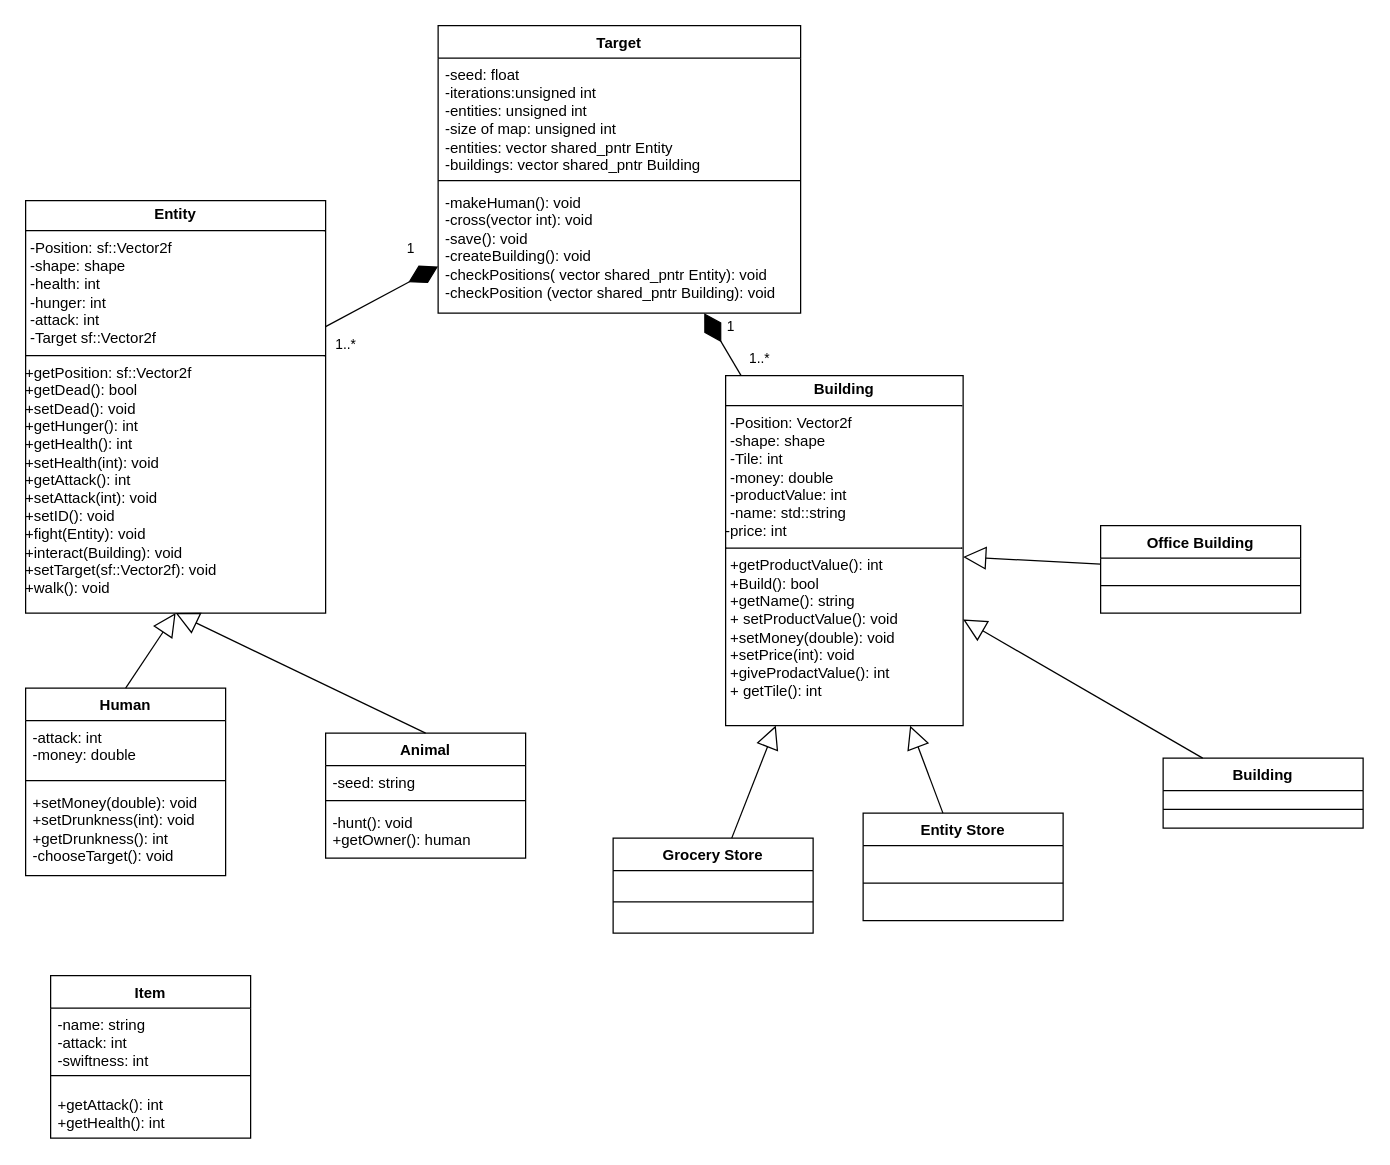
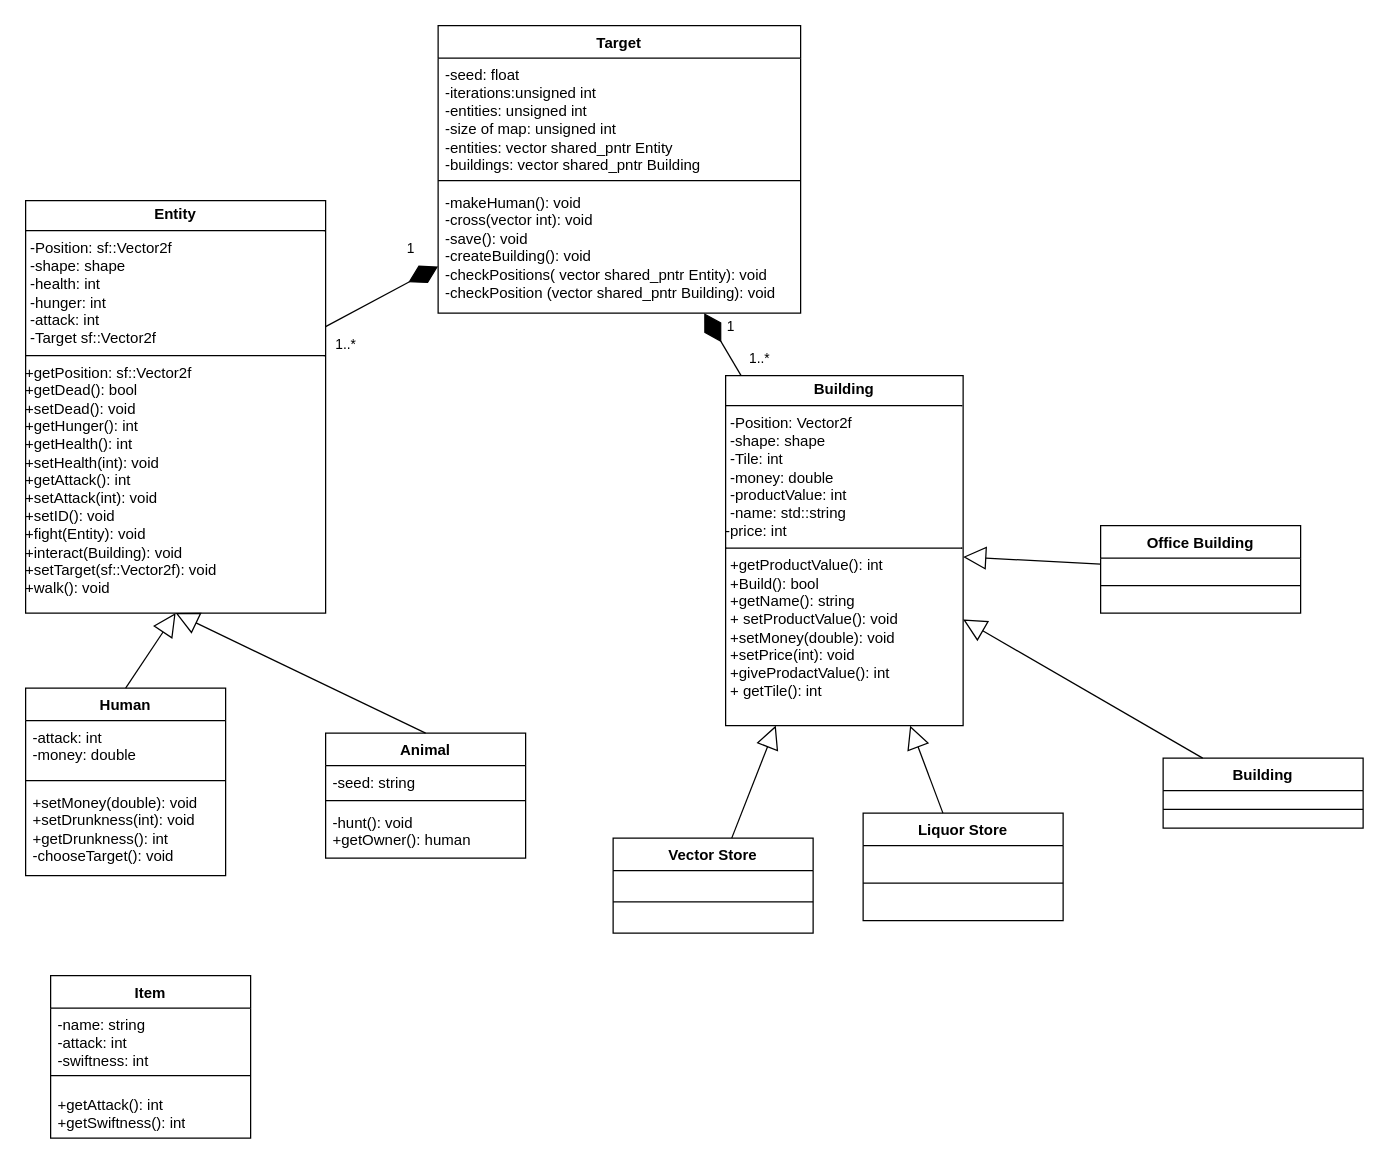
node "Entity Store": label "Entity Store" -> "Liquor Store"
node "Grocery Store": label "Grocery Store" -> "Vector Store"
node "+getAttack(): int +getHealth(): int": label "+getAttack(): int +getHealth(): int" -> "+getAttack(): int +getSwiftness(): int"
